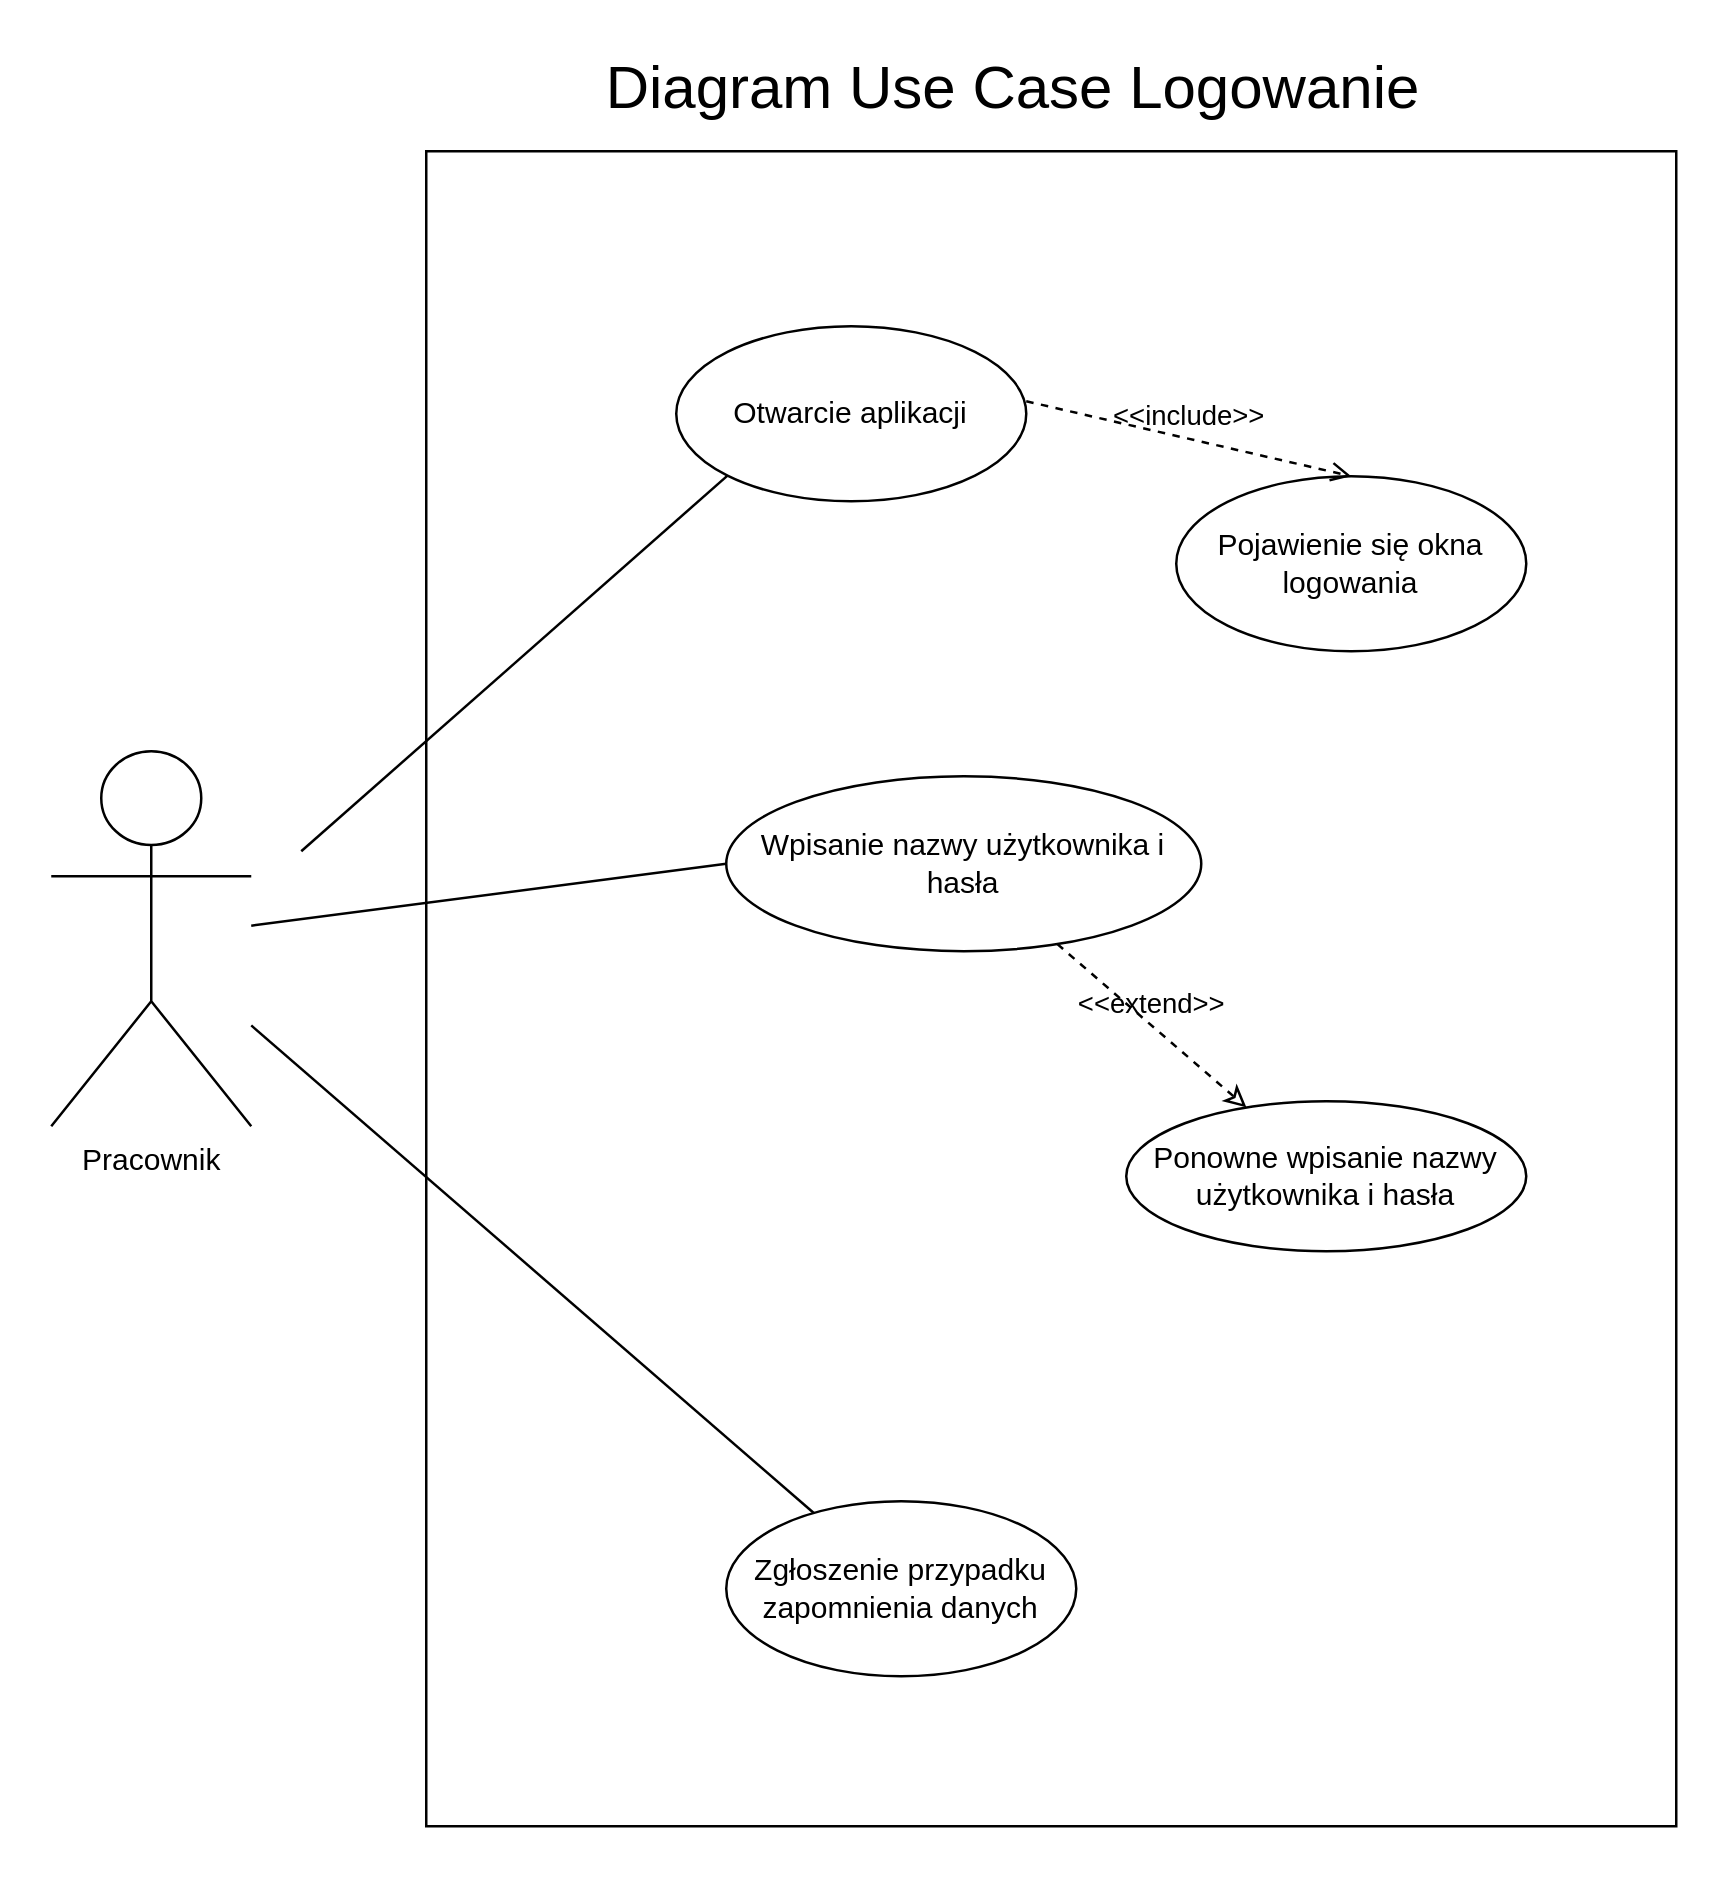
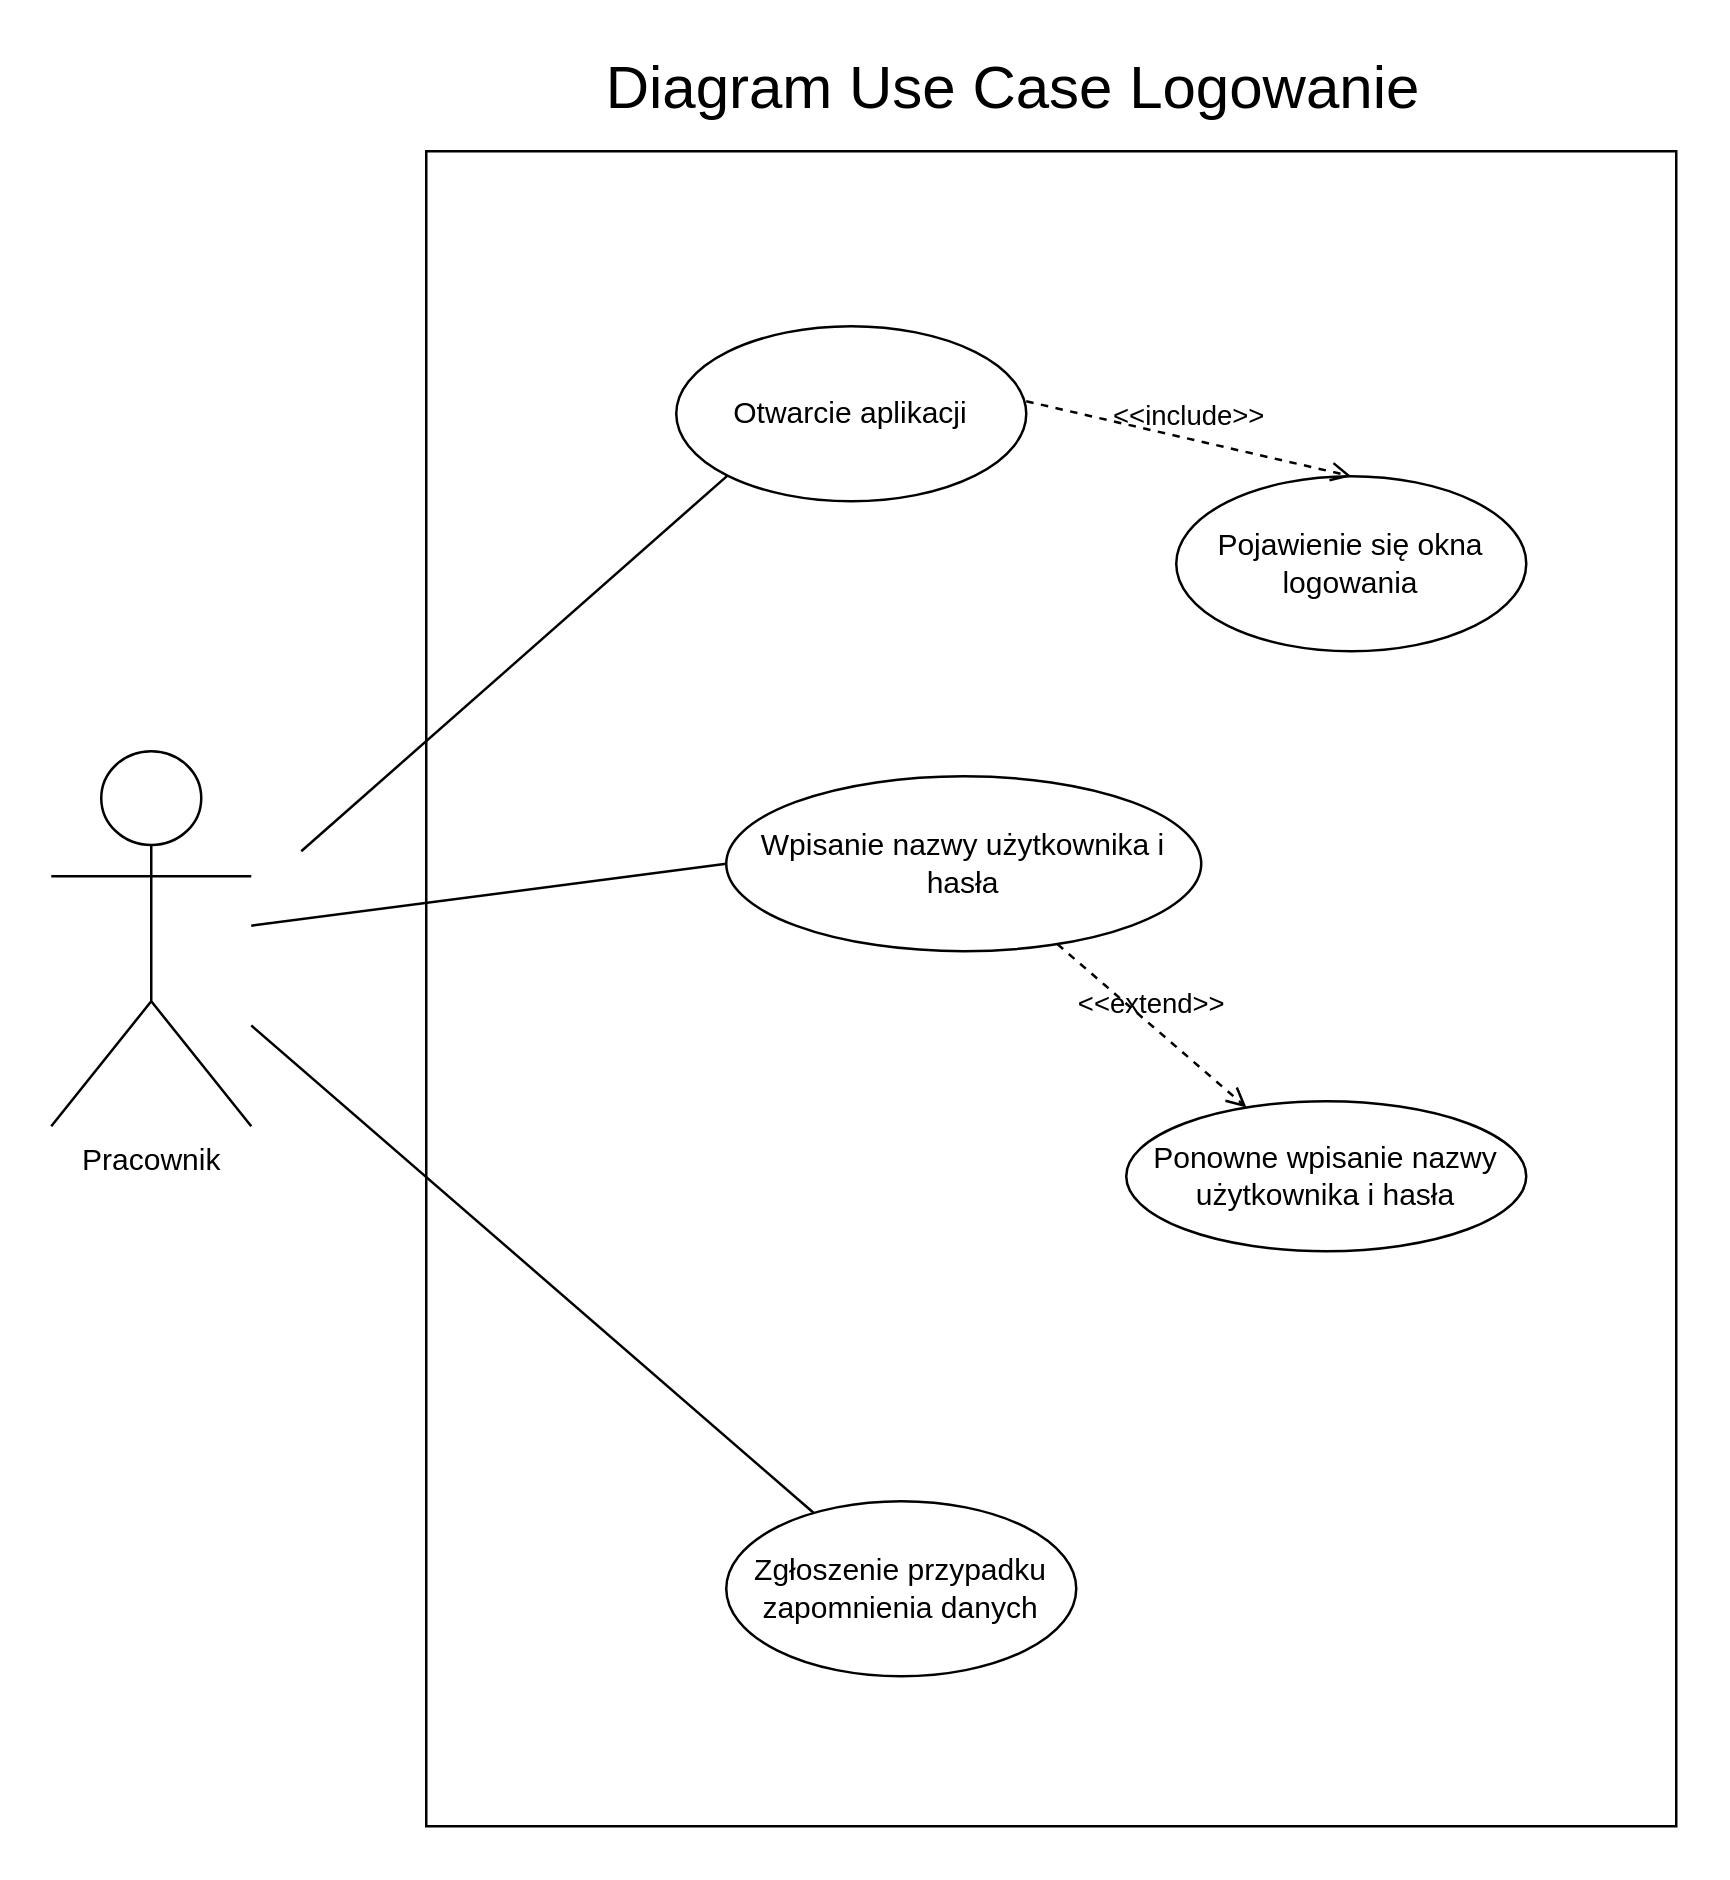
edge "Wpisanie nazwy użytkownika i hasła" -> "Ponowne wpisanie nazwy użytkownika i hasła": arrowhead classic -> open
